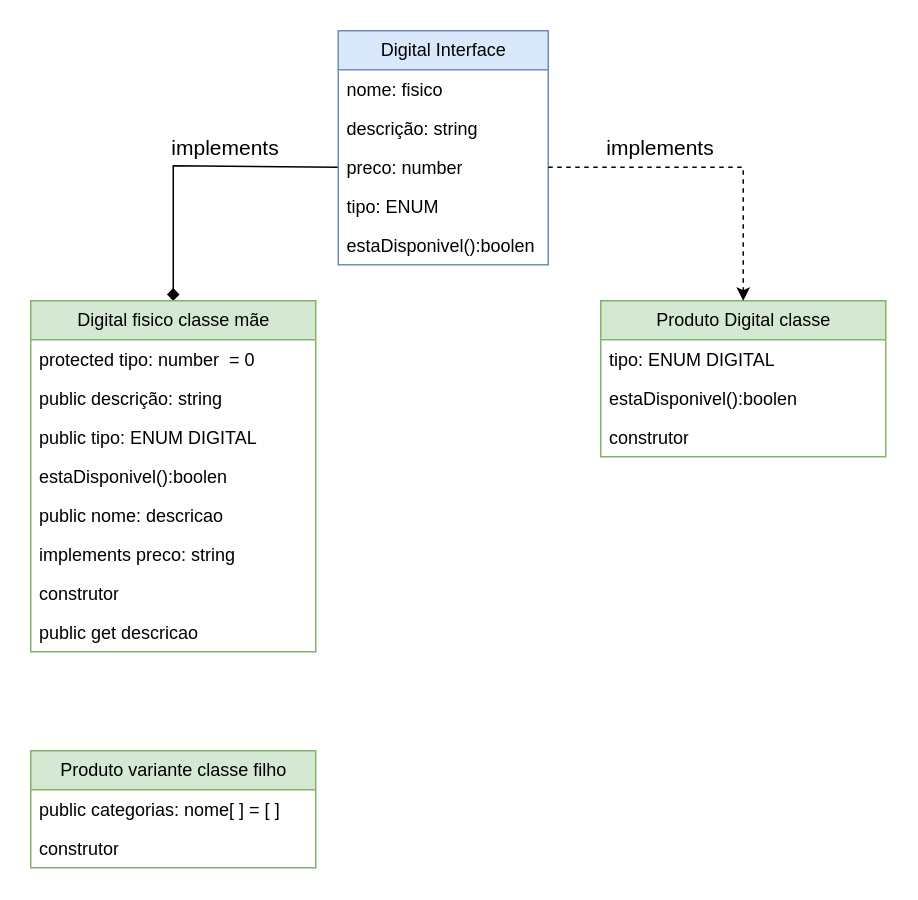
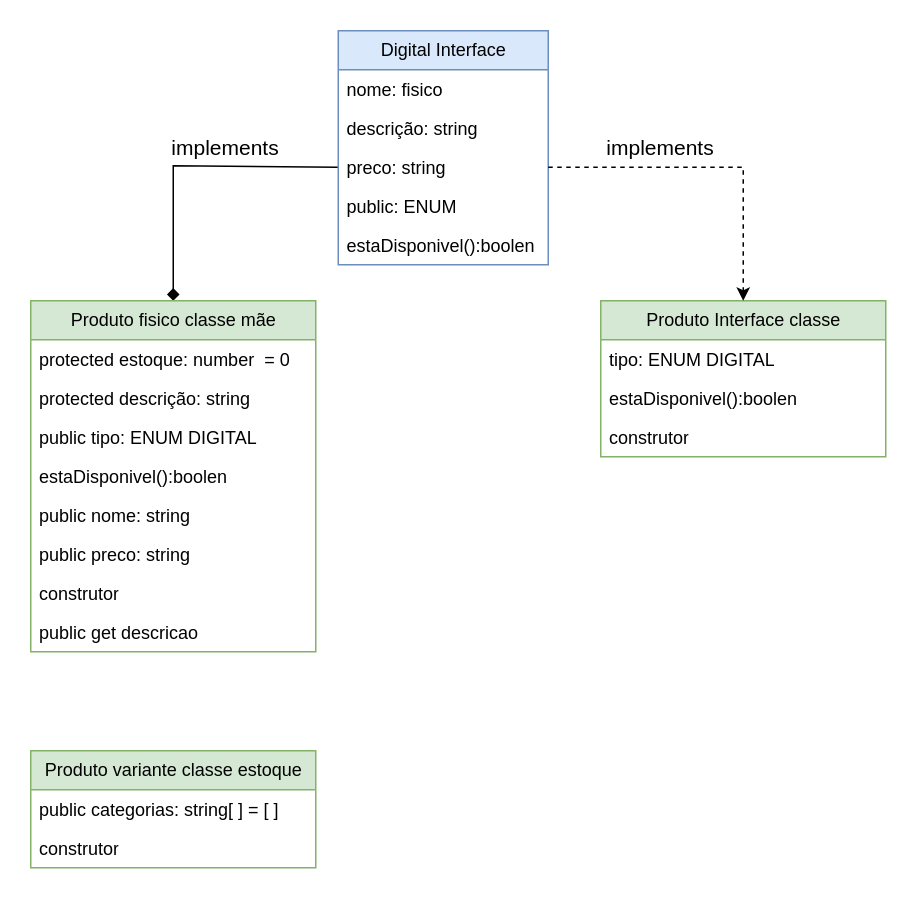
node "preco: number": label "preco: number" -> "preco: string"
node "tipo: ENUM": label "tipo: ENUM" -> "public: ENUM"
node "Digital fisico classe mãe": label "Digital fisico classe mãe" -> "Produto fisico classe mãe"
node "Produto Digital classe": label "Produto Digital classe" -> "Produto Interface classe"
node "protected tipo: number = 0": label "protected tipo: number = 0" -> "protected estoque: number = 0"
node "public descrição: string": label "public descrição: string" -> "protected descrição: string"
node "public nome: descricao": label "public nome: descricao" -> "public nome: string"
node "implements preco: string": label "implements preco: string" -> "public preco: string"
node "Produto variante classe filho": label "Produto variante classe filho" -> "Produto variante classe estoque"
node "public categorias: nome[ ] = [ ]": label "public categorias: nome[ ] = [ ]" -> "public categorias: string[ ] = [ ]"
